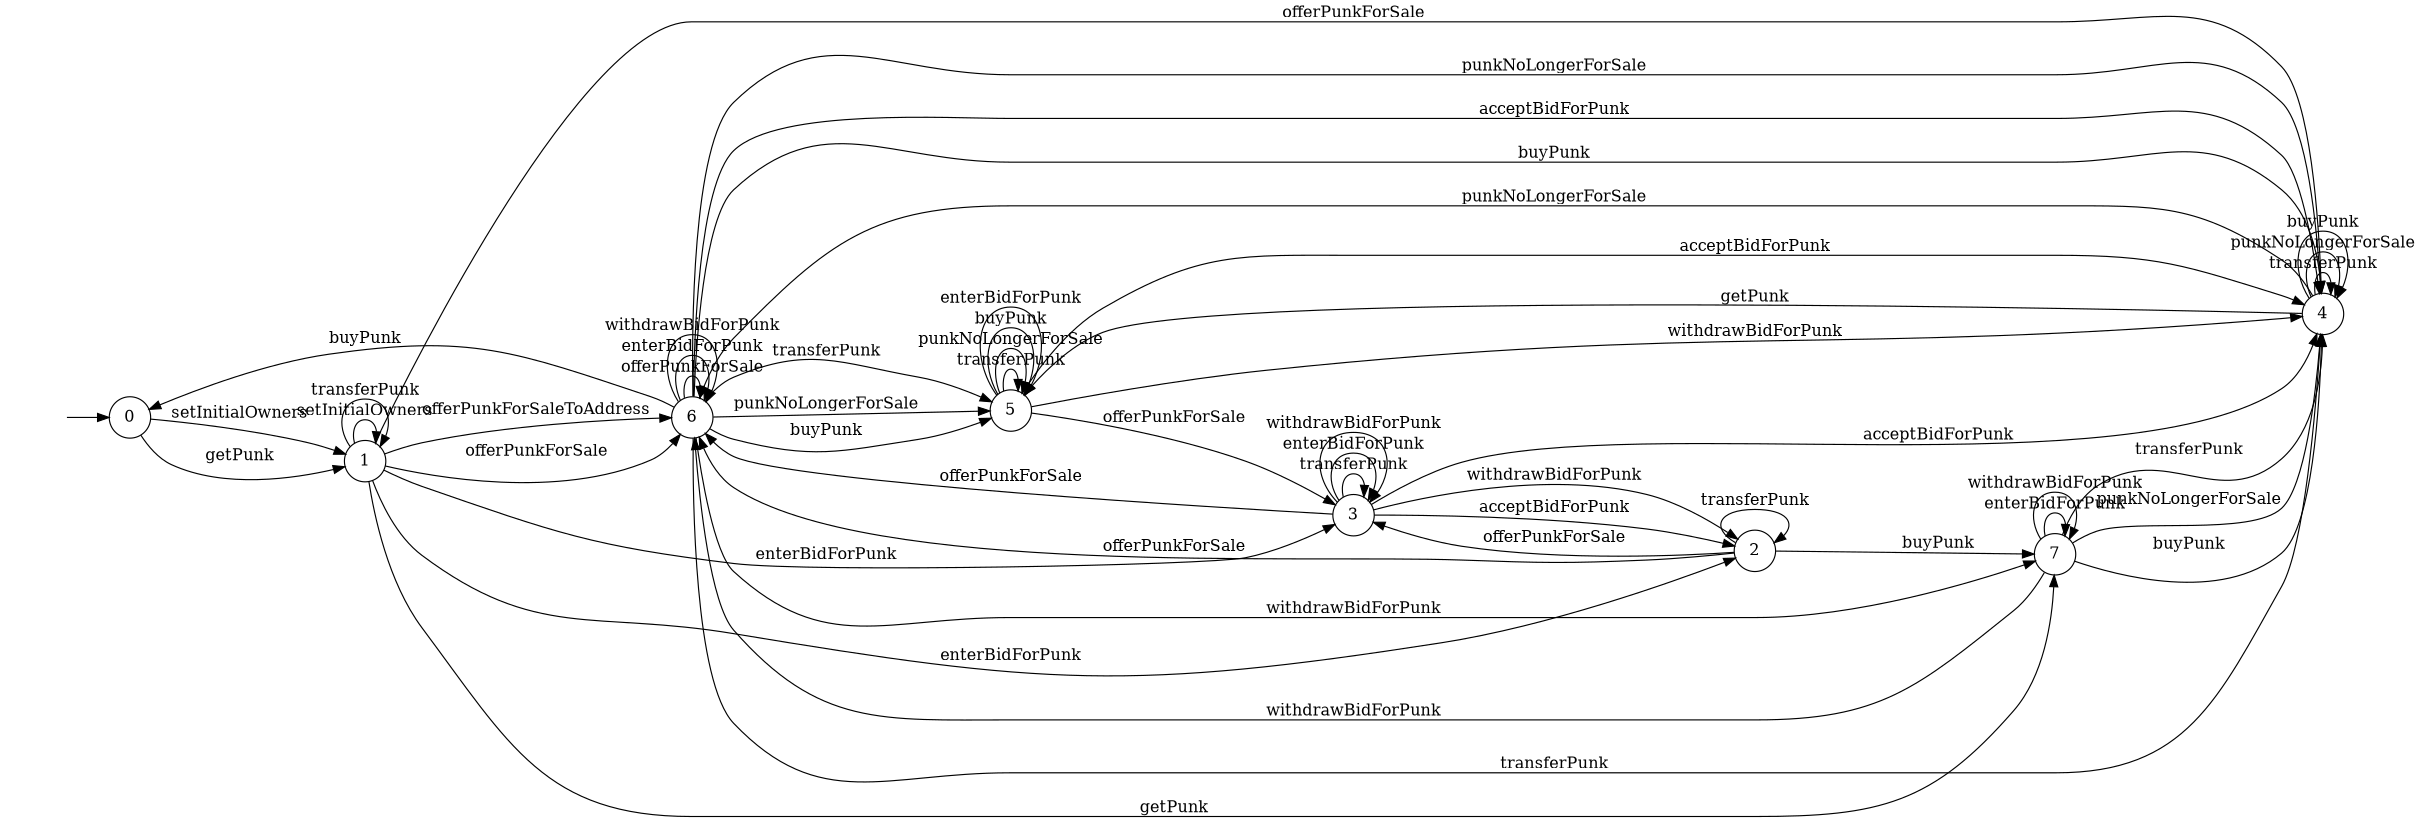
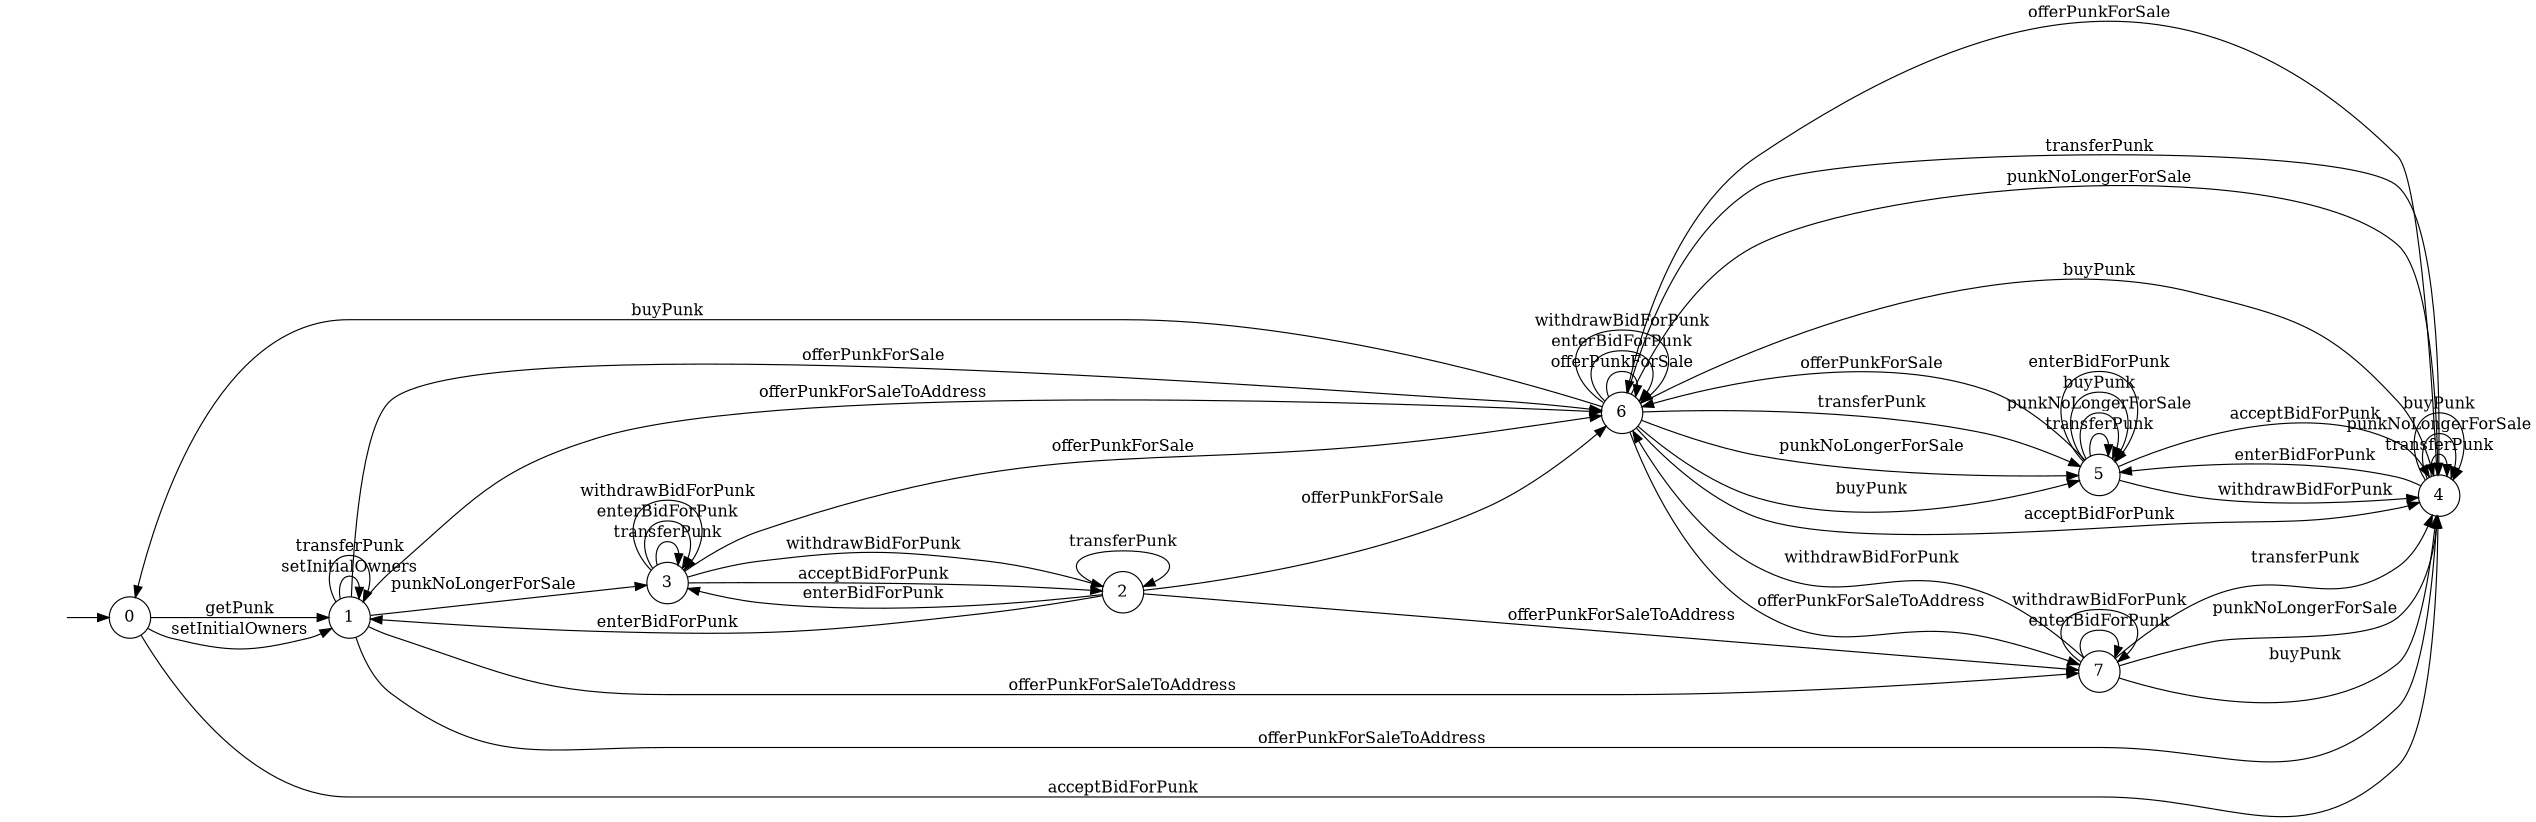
edge "1" -> "4": label "offerPunkForSale" -> "offerPunkForSaleToAddress"
edge "4" -> "6": label "punkNoLongerForSale" -> "offerPunkForSale"
edge "4" -> "5": label "getPunk" -> "enterBidForPunk"
edge "5" -> "3": now "5" -> "6"
edge "3" -> "4": now "0" -> "4"
edge "2" -> "3": label "offerPunkForSale" -> "enterBidForPunk"
edge "2" -> "7": label "buyPunk" -> "offerPunkForSaleToAddress"
edge "1" -> "3": label "enterBidForPunk" -> "punkNoLongerForSale"
edge "6" -> "7": label "withdrawBidForPunk" -> "offerPunkForSaleToAddress"
edge "1" -> "2": reversed
edge "1" -> "7": label "getPunk" -> "offerPunkForSaleToAddress"
